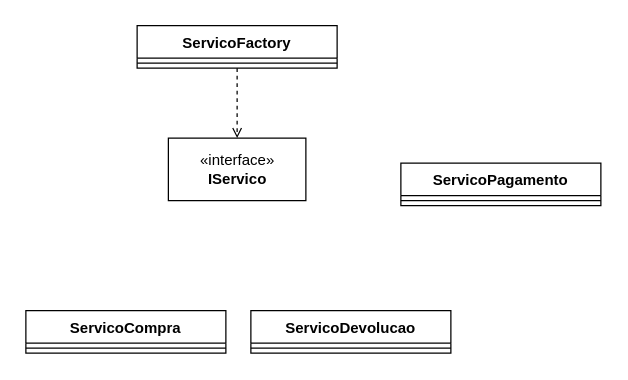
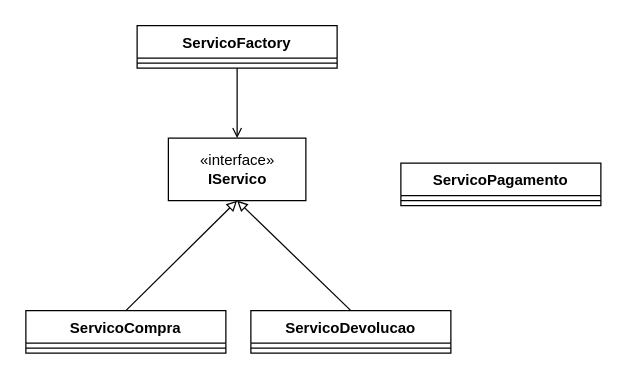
edge "ServicoFactory" -> "«interface» IServico": style dashed -> solid
edge "ServicoCompra" -> "«interface» IServico": added
edge "ServicoDevolucao" -> "«interface» IServico": added
